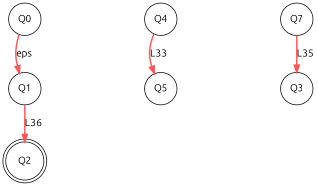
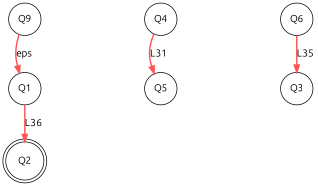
node "Q0": label "Q0" -> "Q9"
node "Q7": label "Q7" -> "Q6"
edge "Q4" -> "Q5": label "L33" -> "L31"
